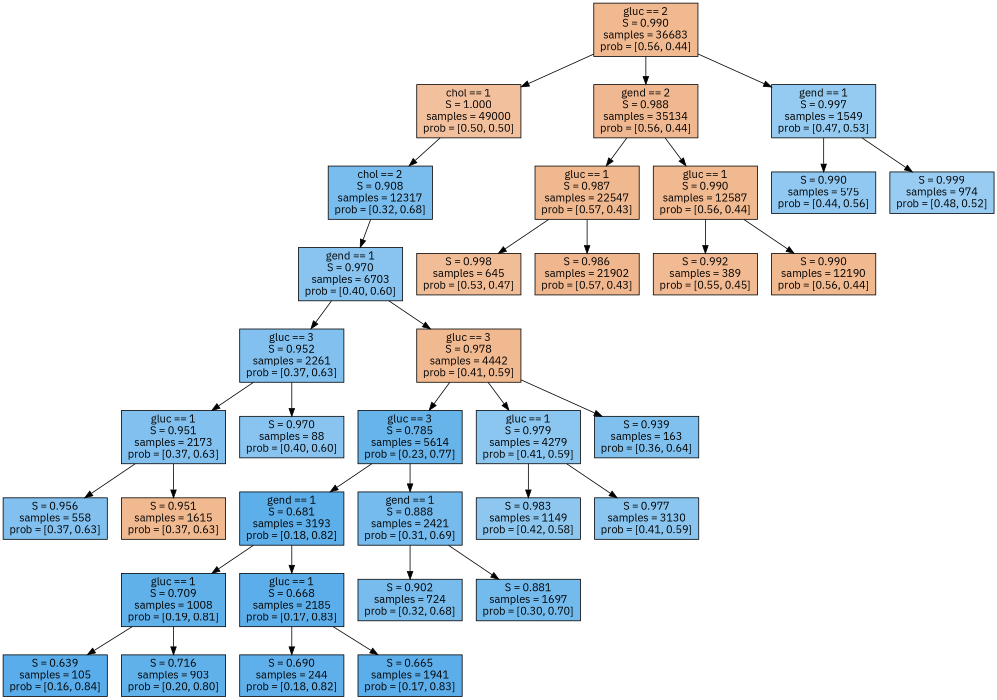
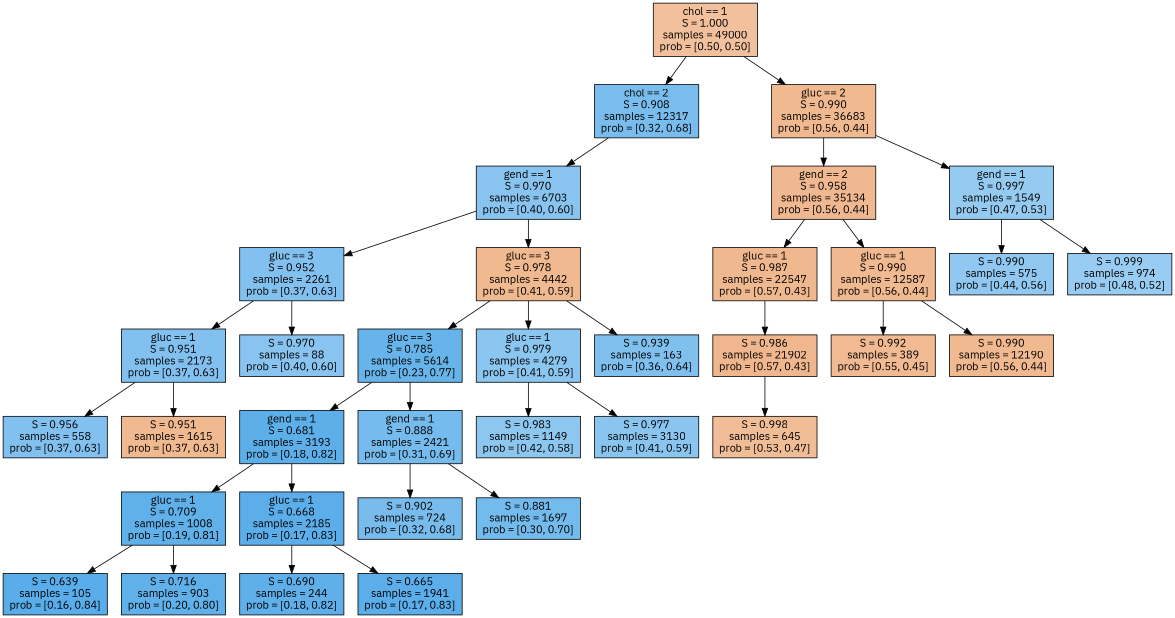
edge "gluc == 2 S = 0.990 samples = 36683 prob = [0.56, 0.44]" -> "chol == 1 S = 1.000 samples = 49000 prob = [0.50, 0.50]": reversed
node "gend == 2 S = 0.988 samples = 35134 prob = [0.56, 0.44]": label "gend == 2 S = 0.988 samples = 35134 prob = [0.56, 0.44]" -> "gend == 2 S = 0.958 samples = 35134 prob = [0.56, 0.44]"
edge "gluc == 1 S = 0.987 samples = 22547 prob = [0.57, 0.43]" -> "S = 0.998 samples = 645 prob = [0.53, 0.47]": now "S = 0.986 samples = 21902 prob = [0.57, 0.43]" -> "S = 0.998 samples = 645 prob = [0.53, 0.47]"
